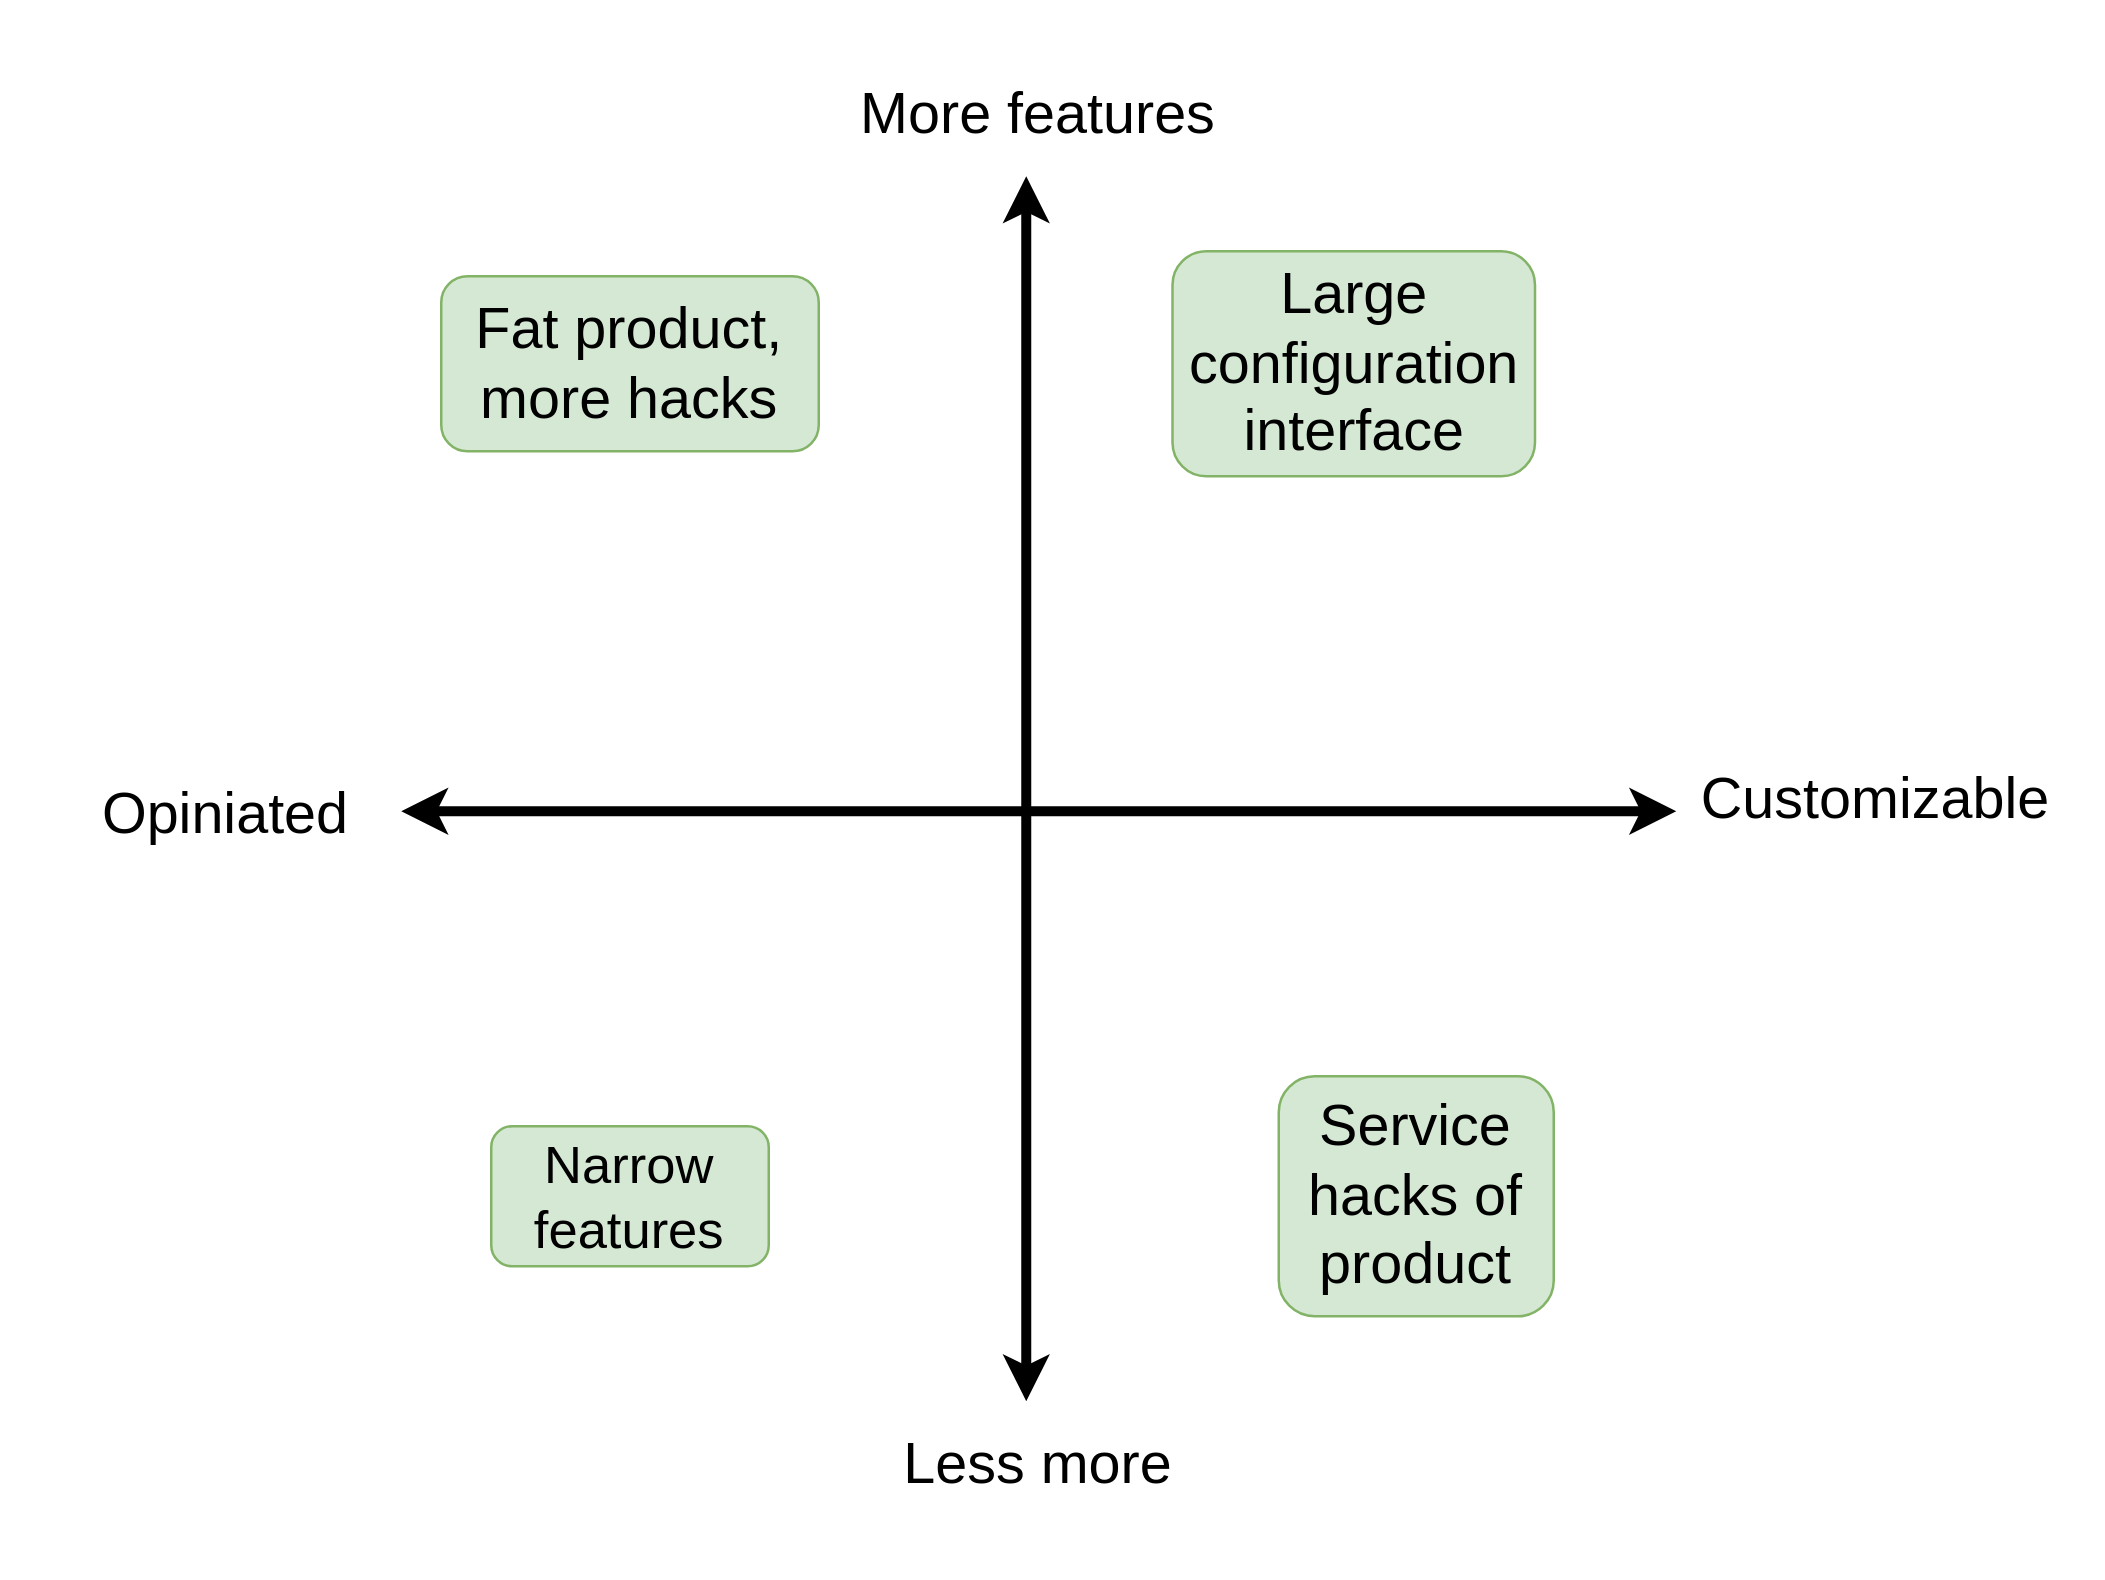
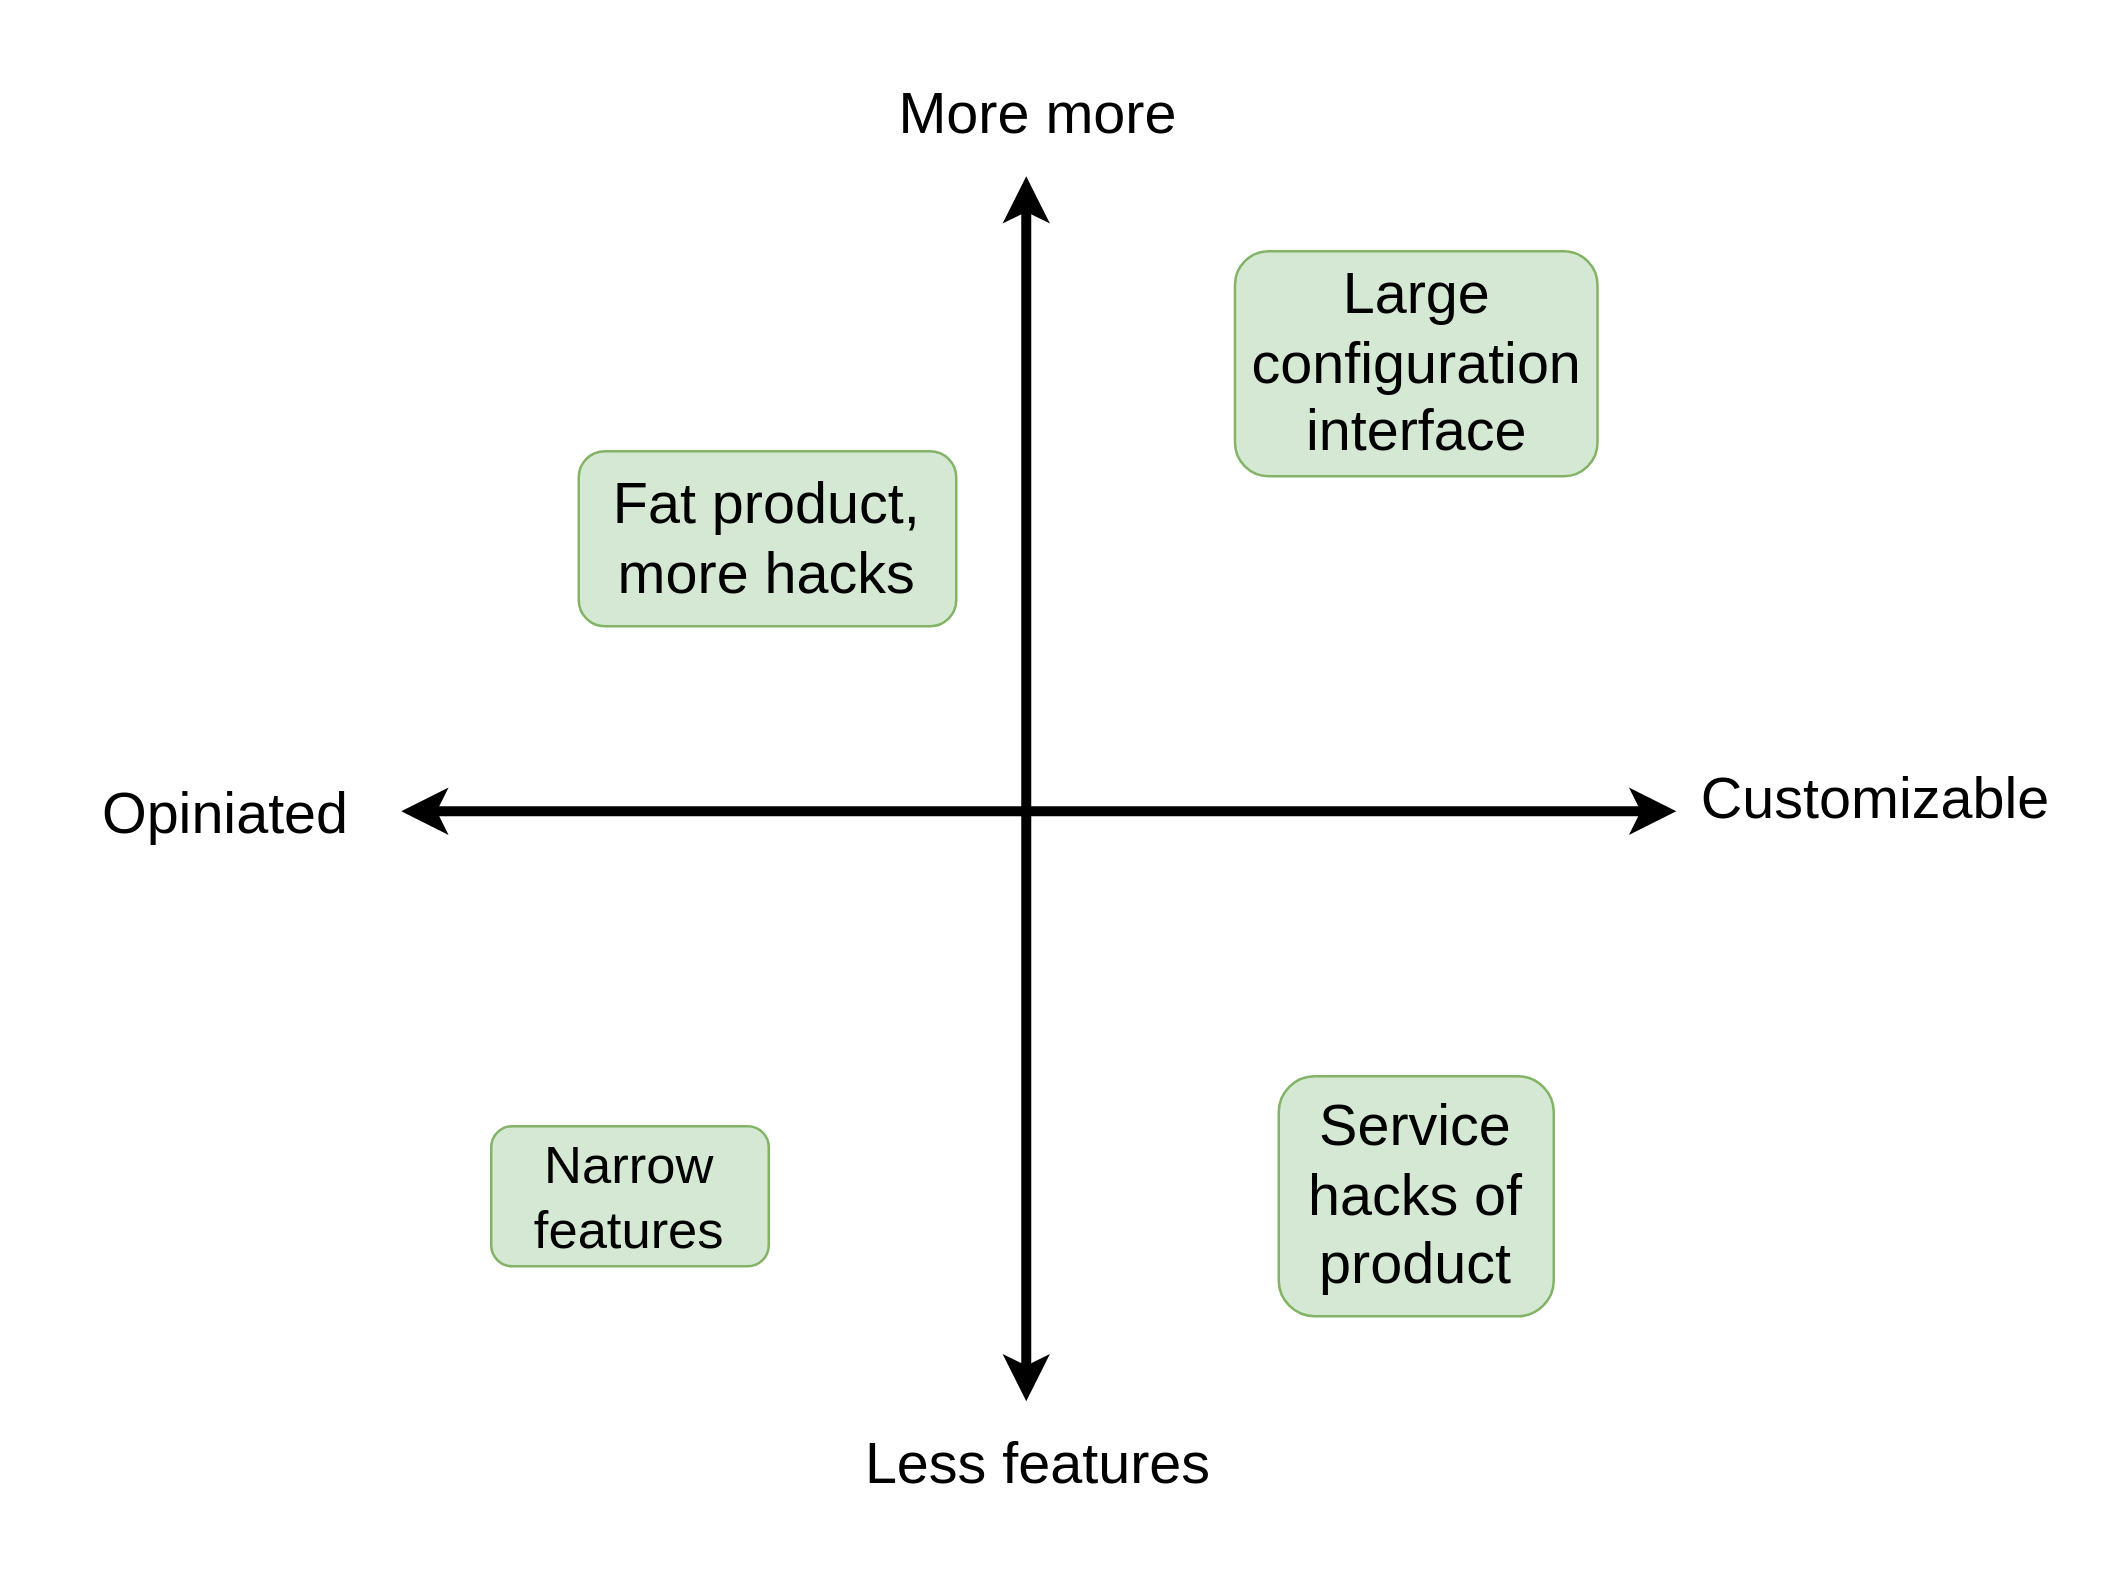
node "More features": label "More features" -> "More more"
node "Fat product, more hacks": moved (630, 364) -> (768, 539)
node "Large configuration interface": moved (1354, 364) -> (1416, 364)
node "Less more": label "Less more" -> "Less features"
